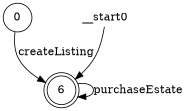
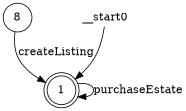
node "0": label "0" -> "8"
node "6": label "6" -> "1"
